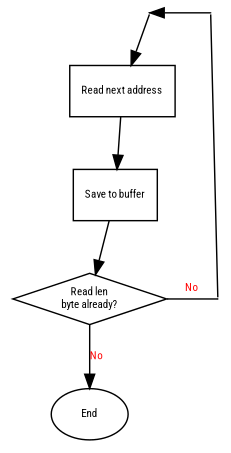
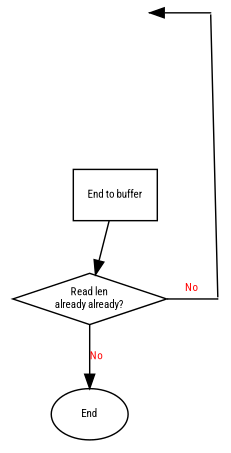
node "Read next address": removed
node "Save to buffer": label "Save to buffer" -> "End to buffer"
node "Read len byte already?": label "Read len byte already?" -> "Read len already already?"
